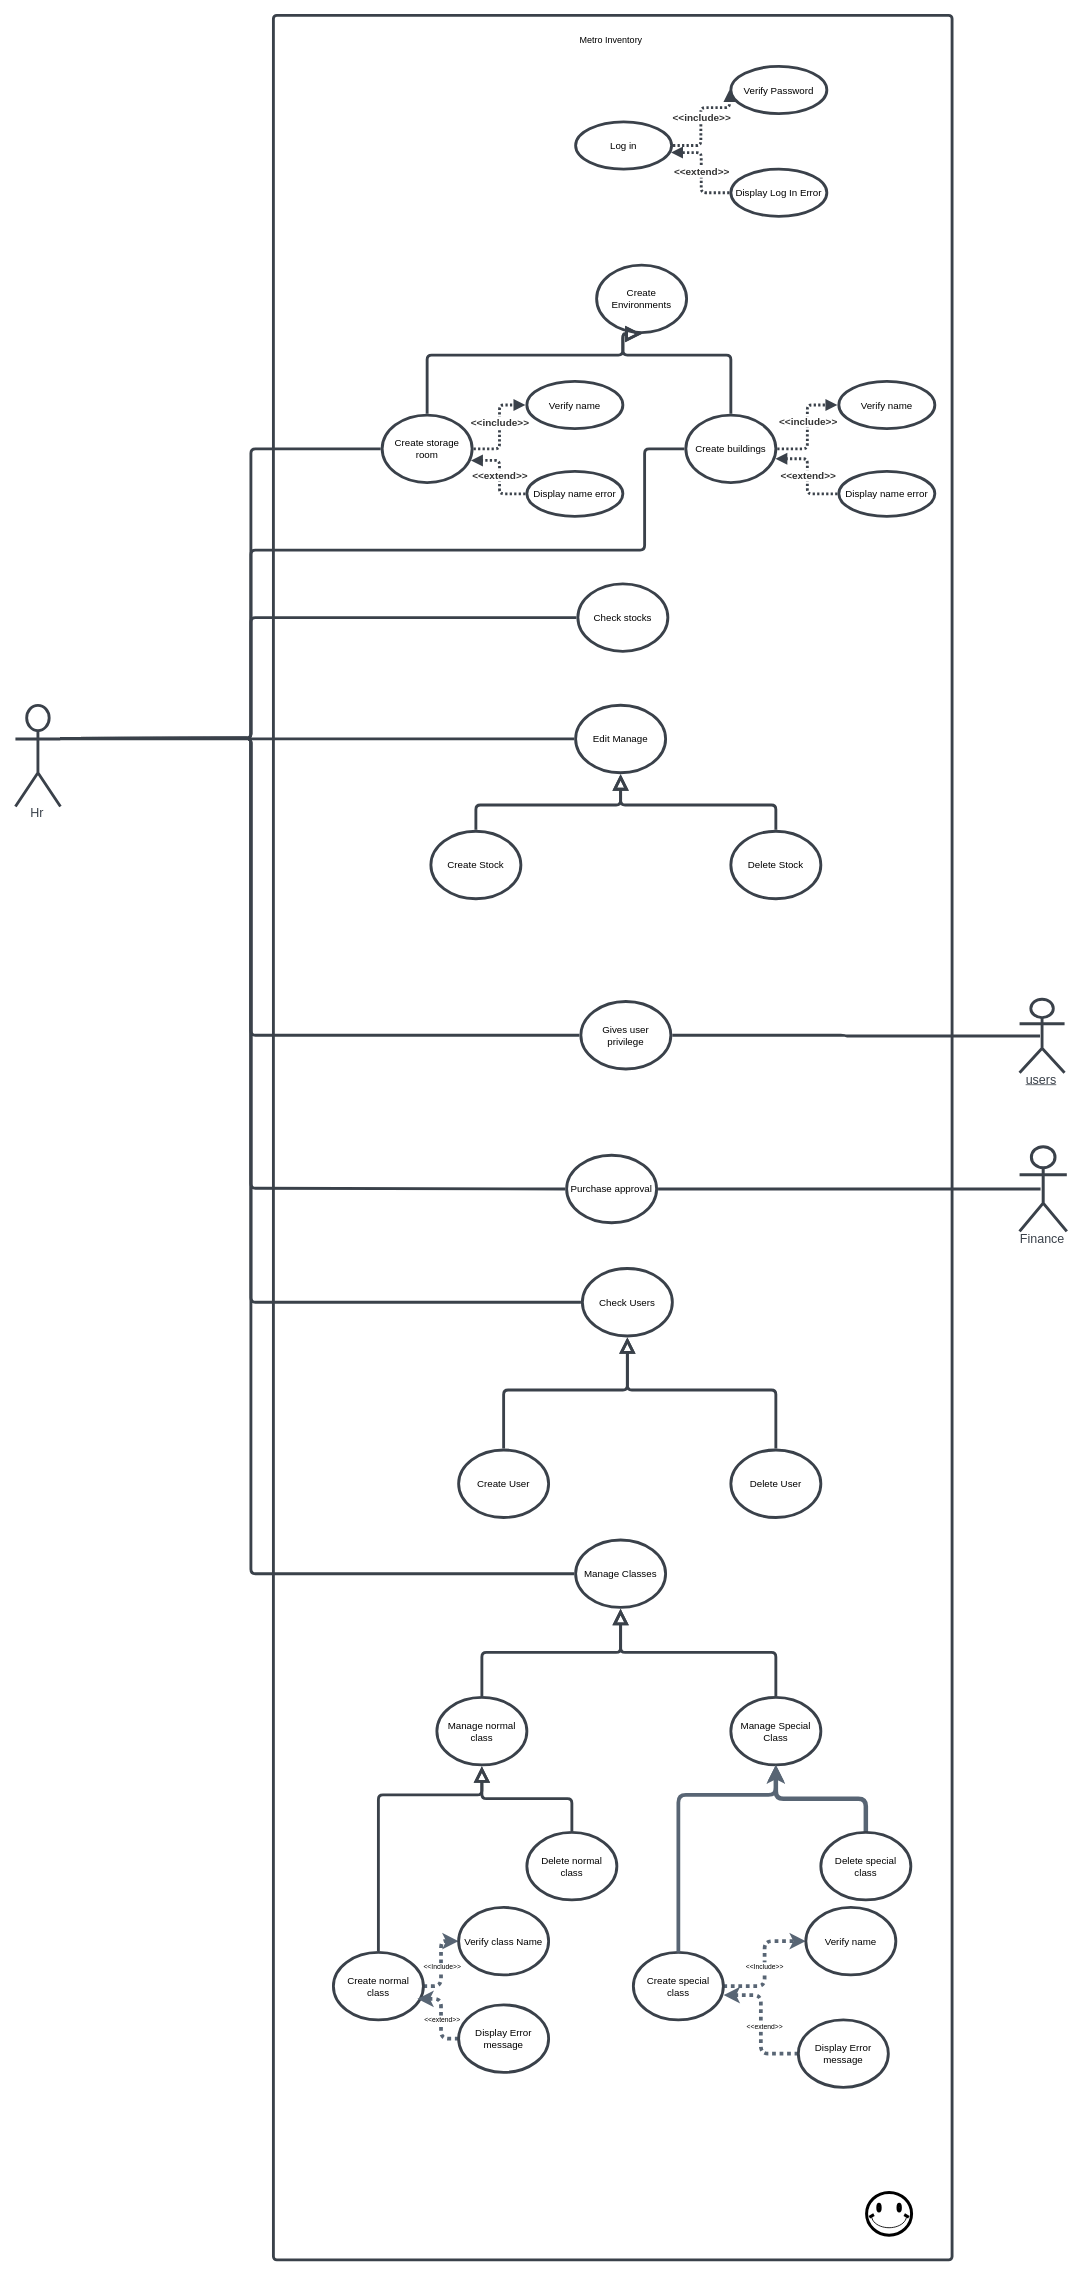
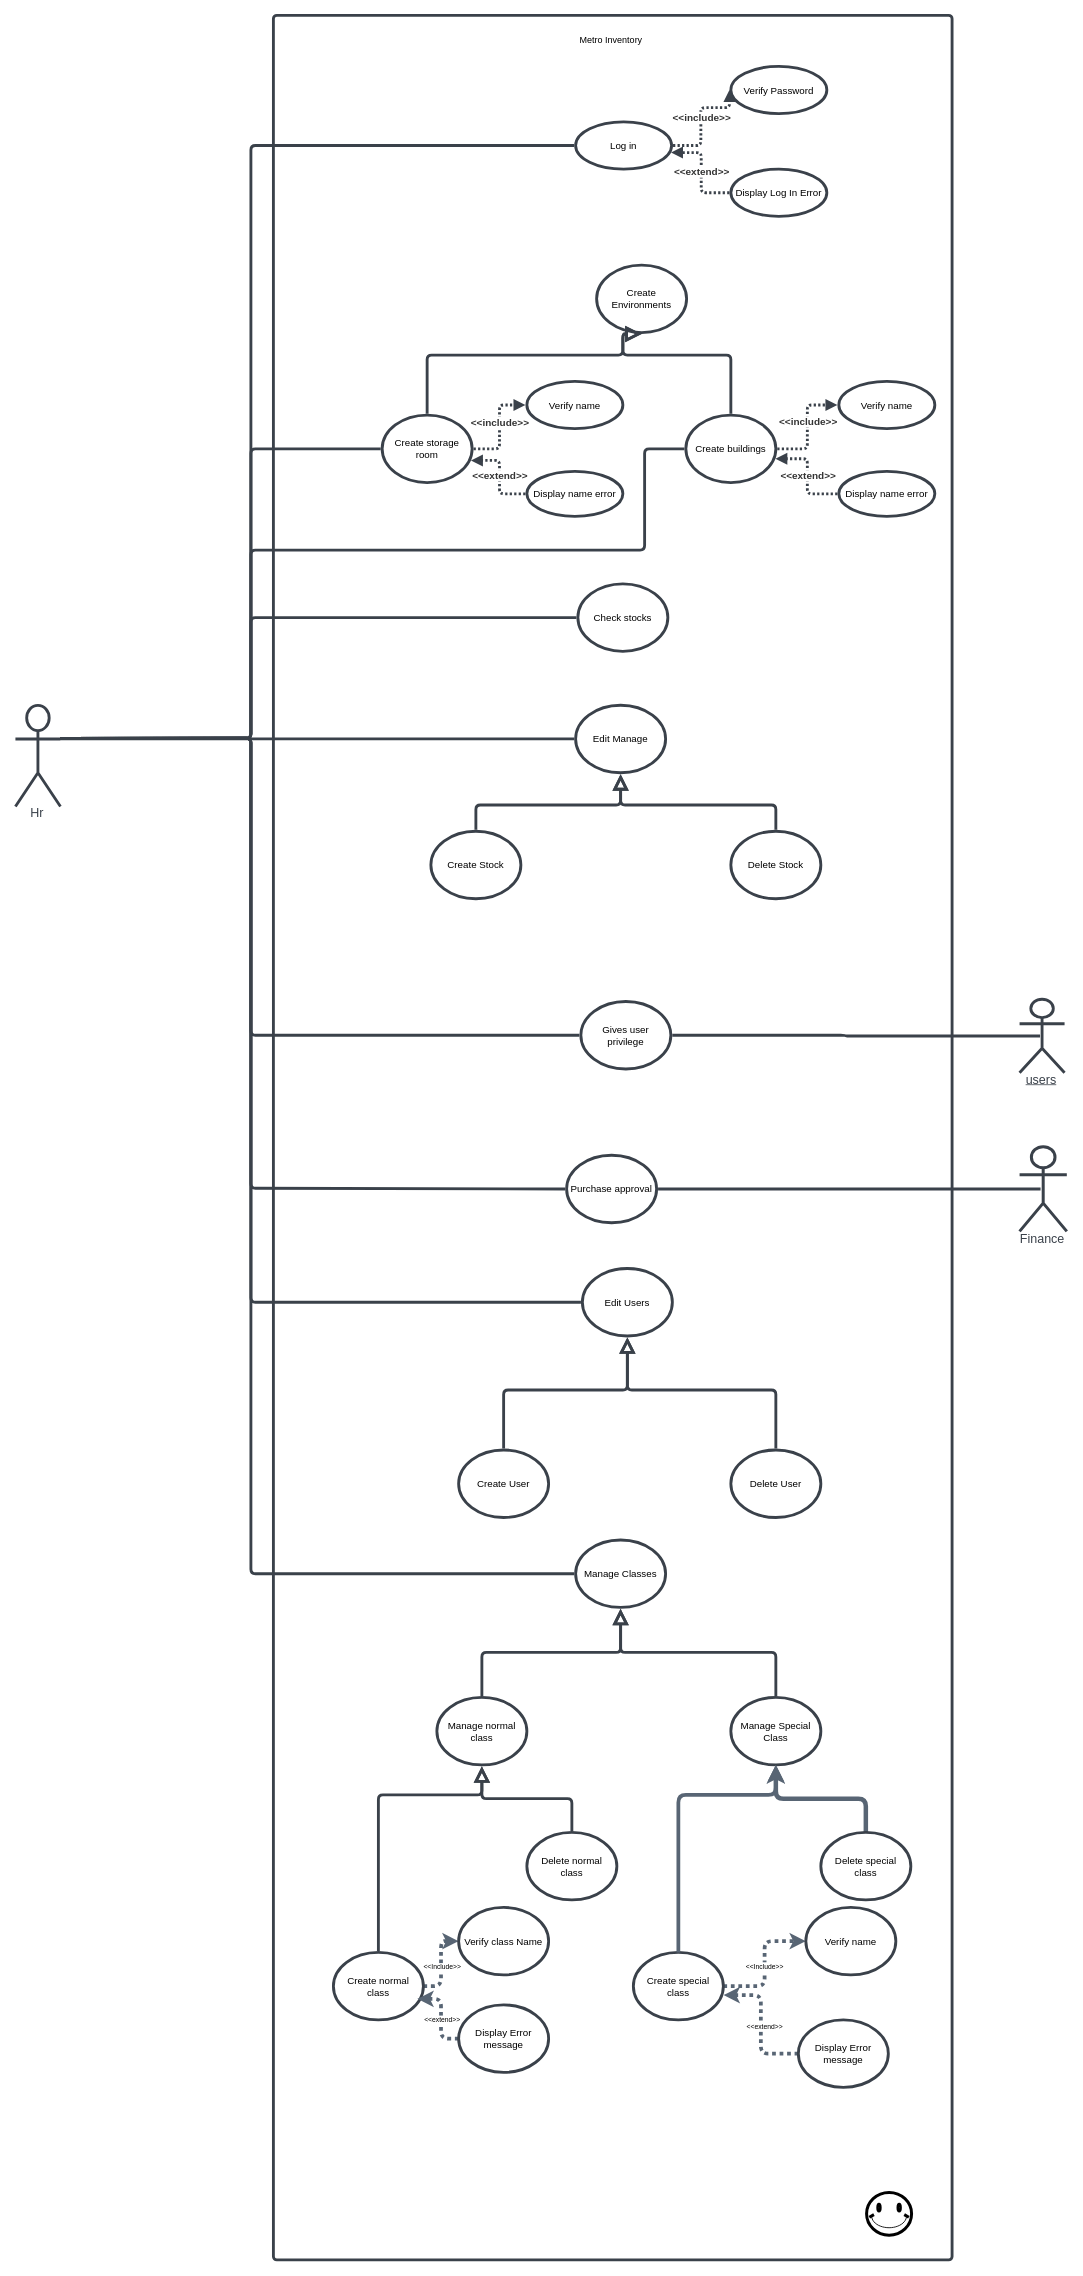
edge "Log in" -- "Hr": added
node "Check Users": label "Check Users" -> "Edit Users"
